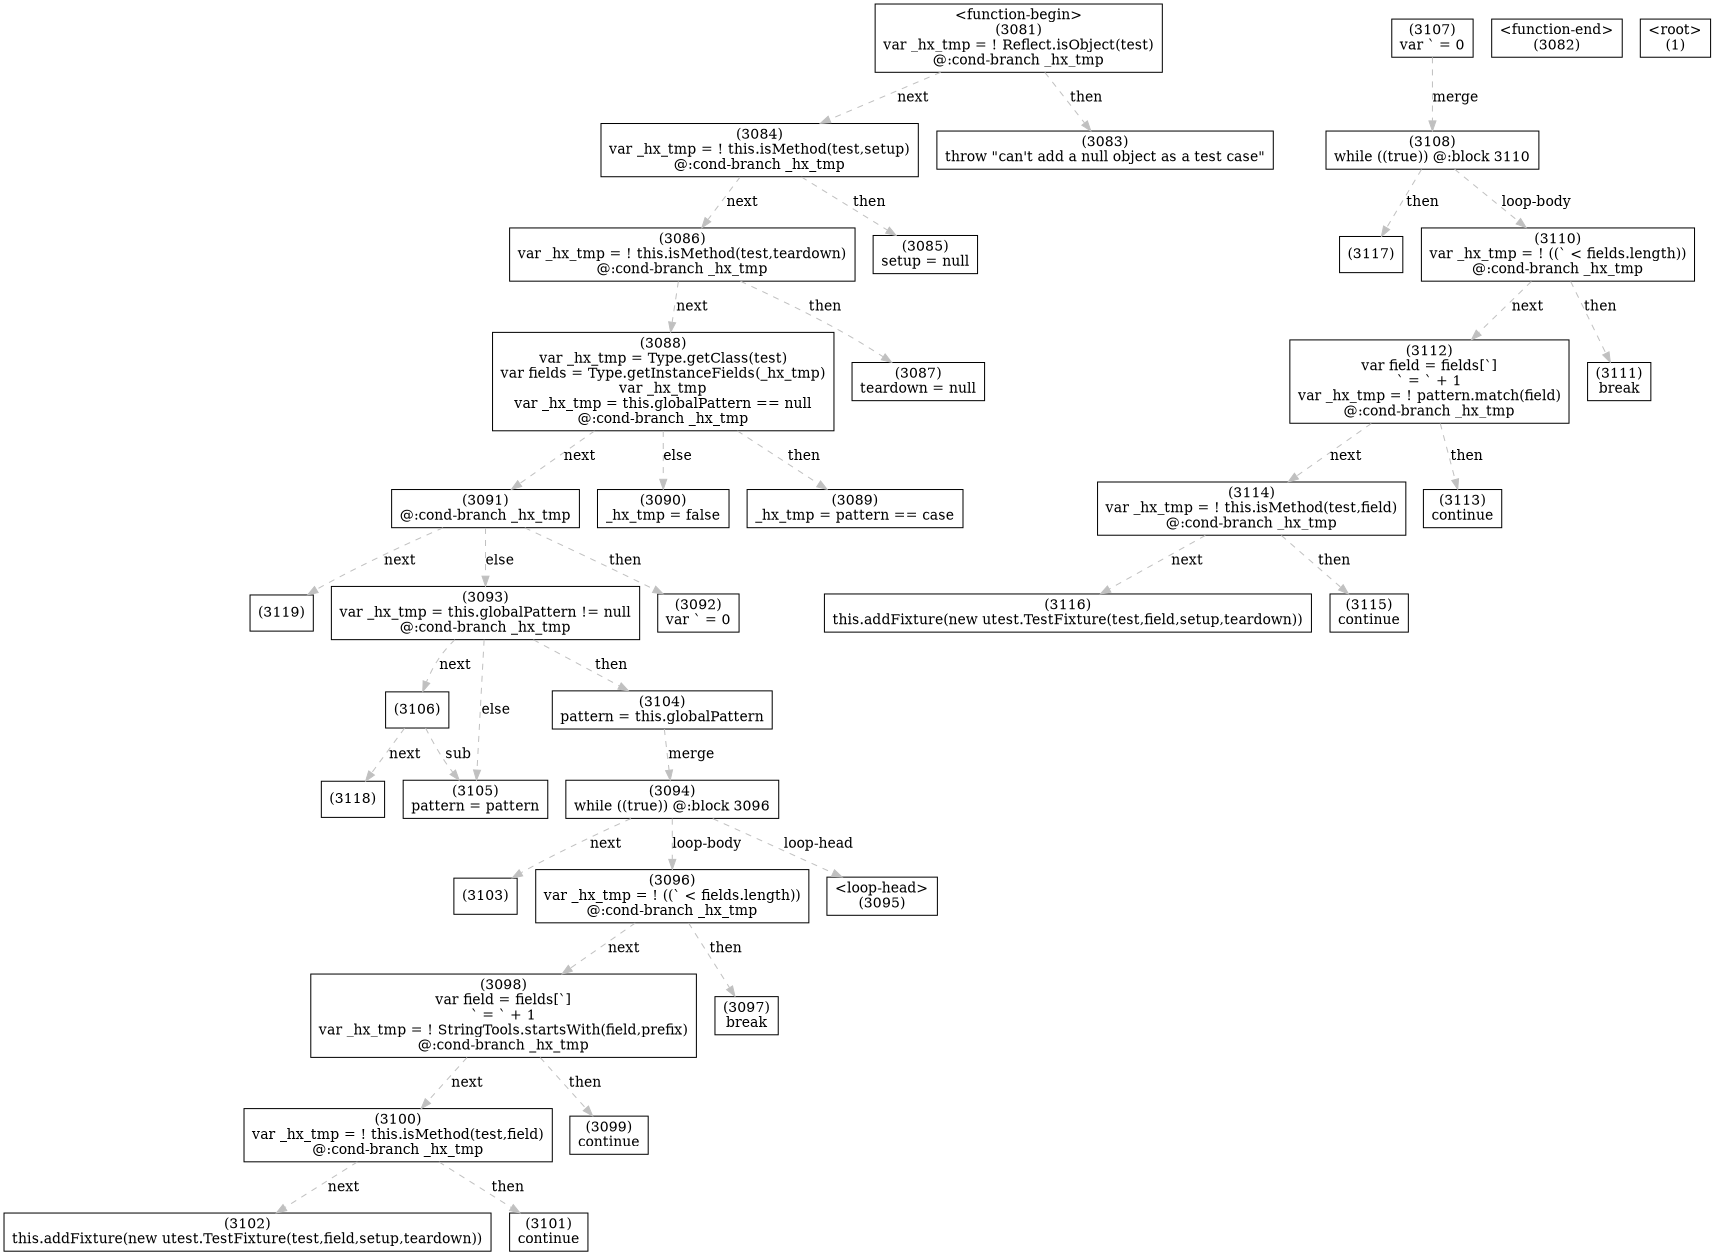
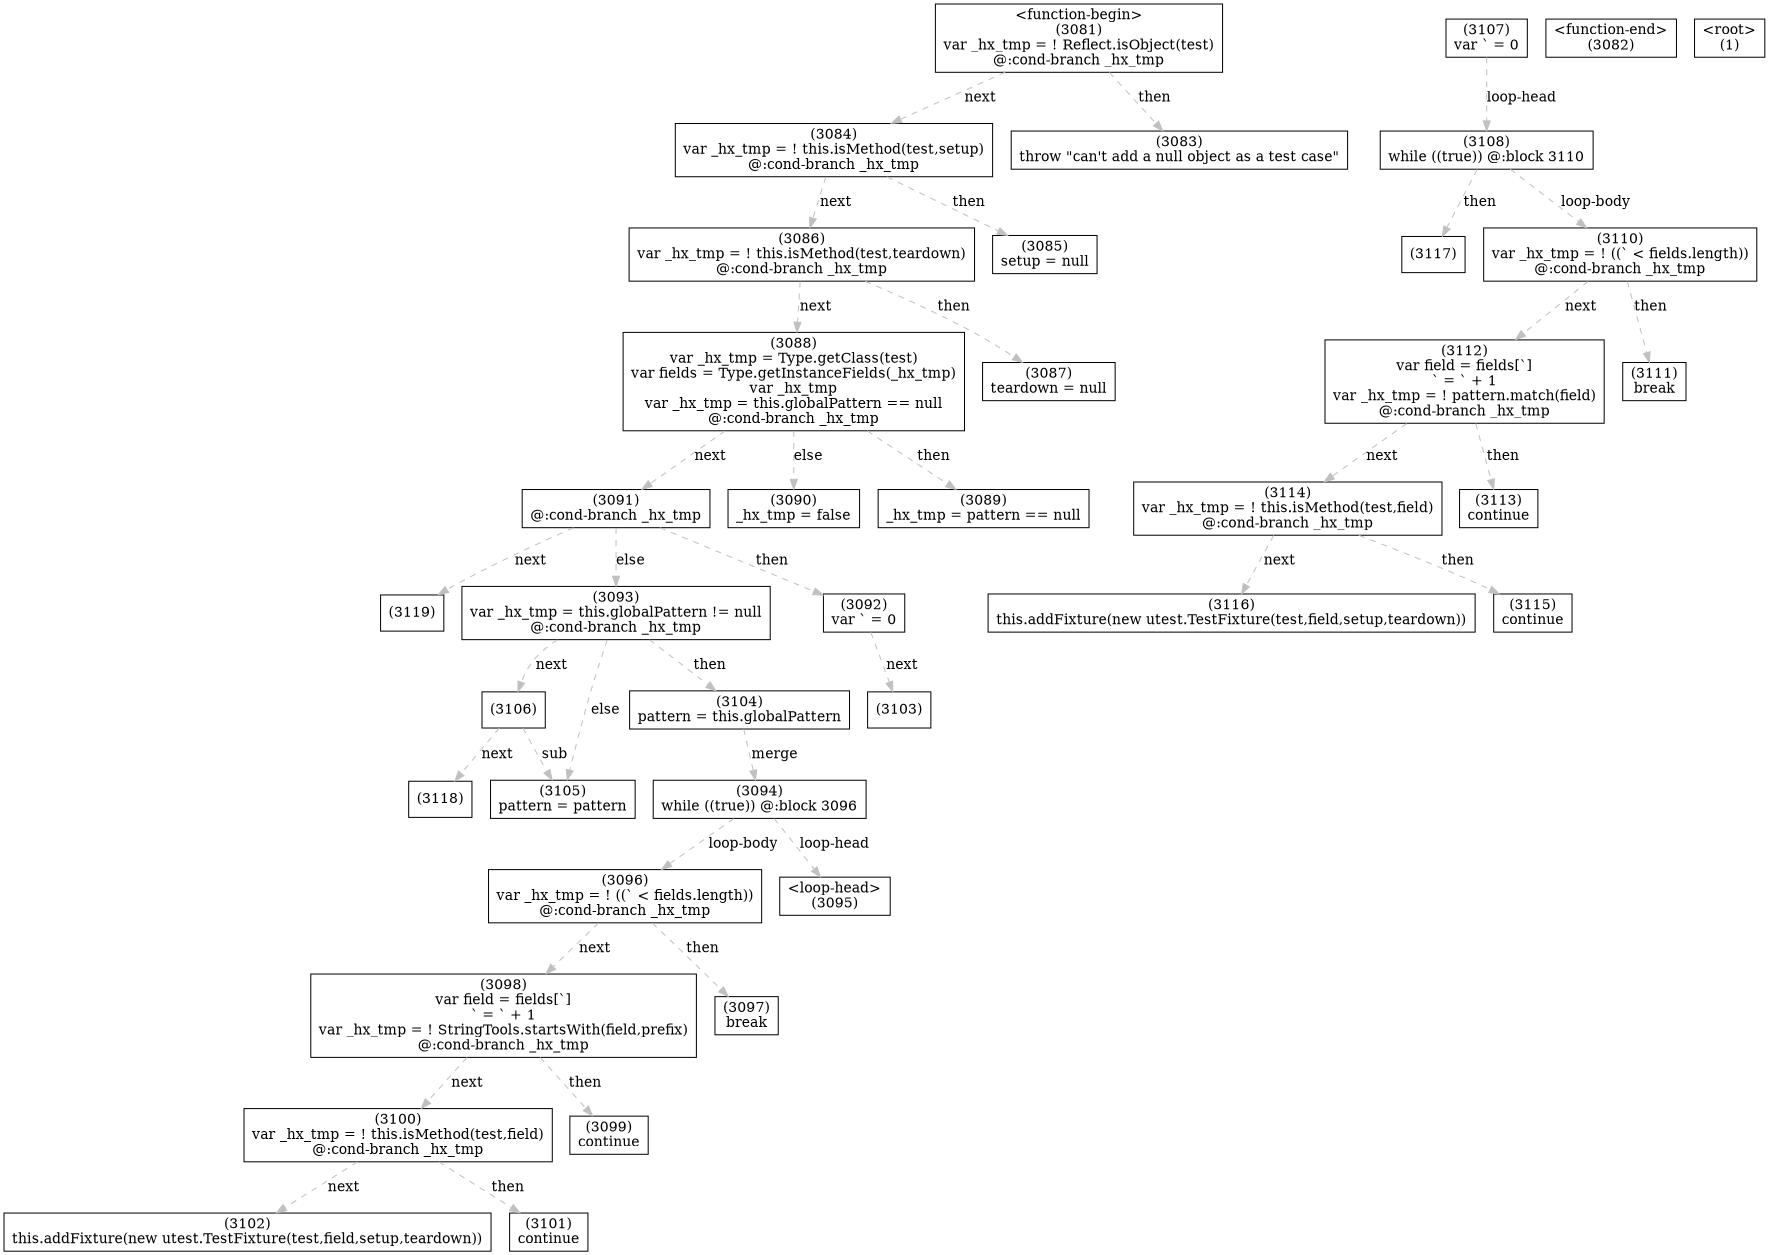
edge "(3107) var ` = 0" -> "(3108) while ((true)) @:block 3110": label "merge" -> "loop-head"
node "(3089) _hx_tmp = pattern == case": label "(3089) _hx_tmp = pattern == case" -> "(3089) _hx_tmp = pattern == null"
edge "(3094) while ((true)) @:block 3096" -> "(3103)": now "(3092) var ` = 0" -> "(3103)"
